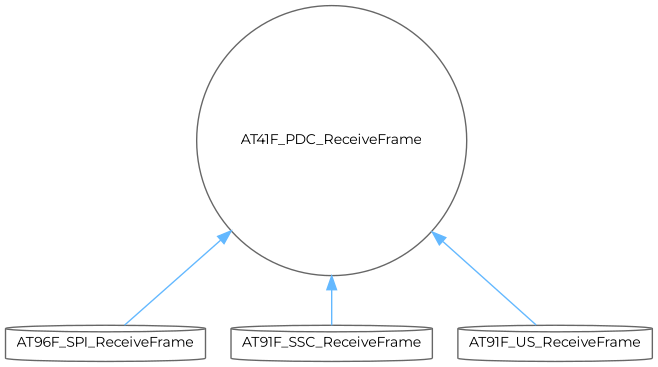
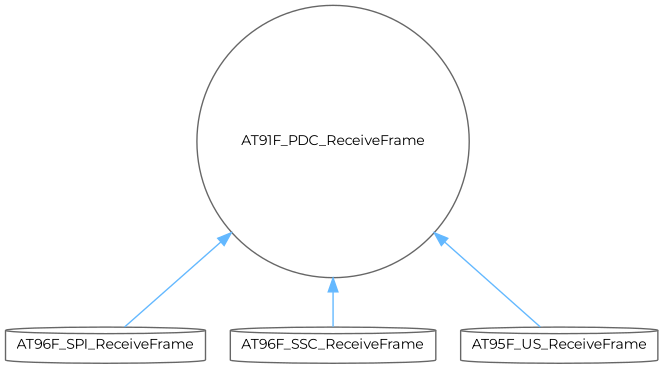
node "AT41F_PDC_ReceiveFrame": label "AT41F_PDC_ReceiveFrame" -> "AT91F_PDC_ReceiveFrame"
node "AT91F_SSC_ReceiveFrame": label "AT91F_SSC_ReceiveFrame" -> "AT96F_SSC_ReceiveFrame"
node "AT91F_US_ReceiveFrame": label "AT91F_US_ReceiveFrame" -> "AT95F_US_ReceiveFrame"
